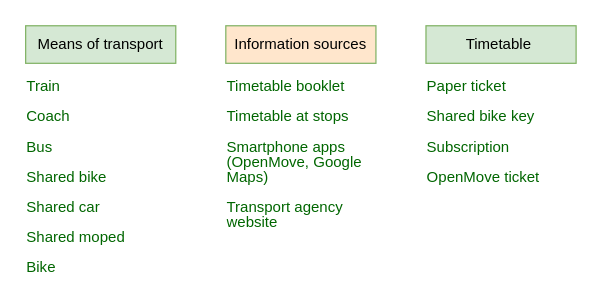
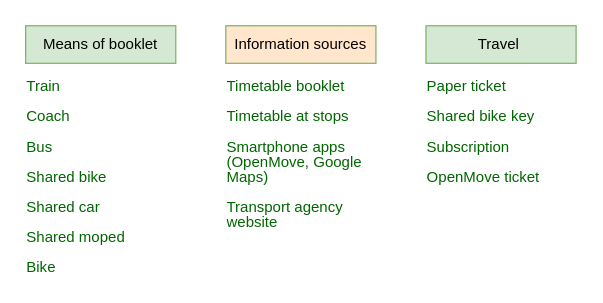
node "Means of transport": label "Means of transport" -> "Means of booklet"
node "Timetable": label "Timetable" -> "Travel"
